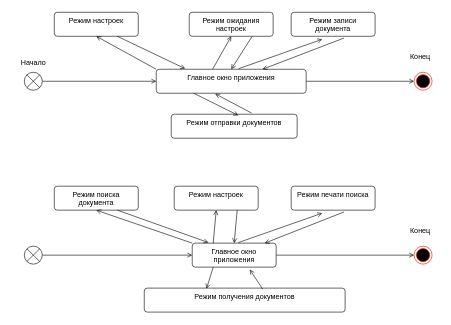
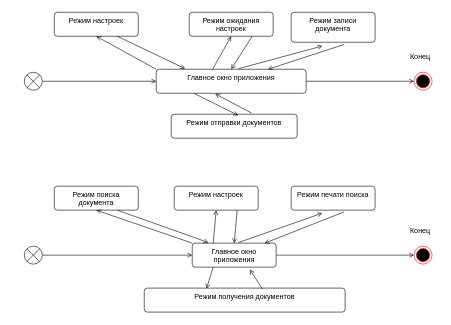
node "Режим записи документа": size 84x24 -> 84x30
node "Начало": removed
